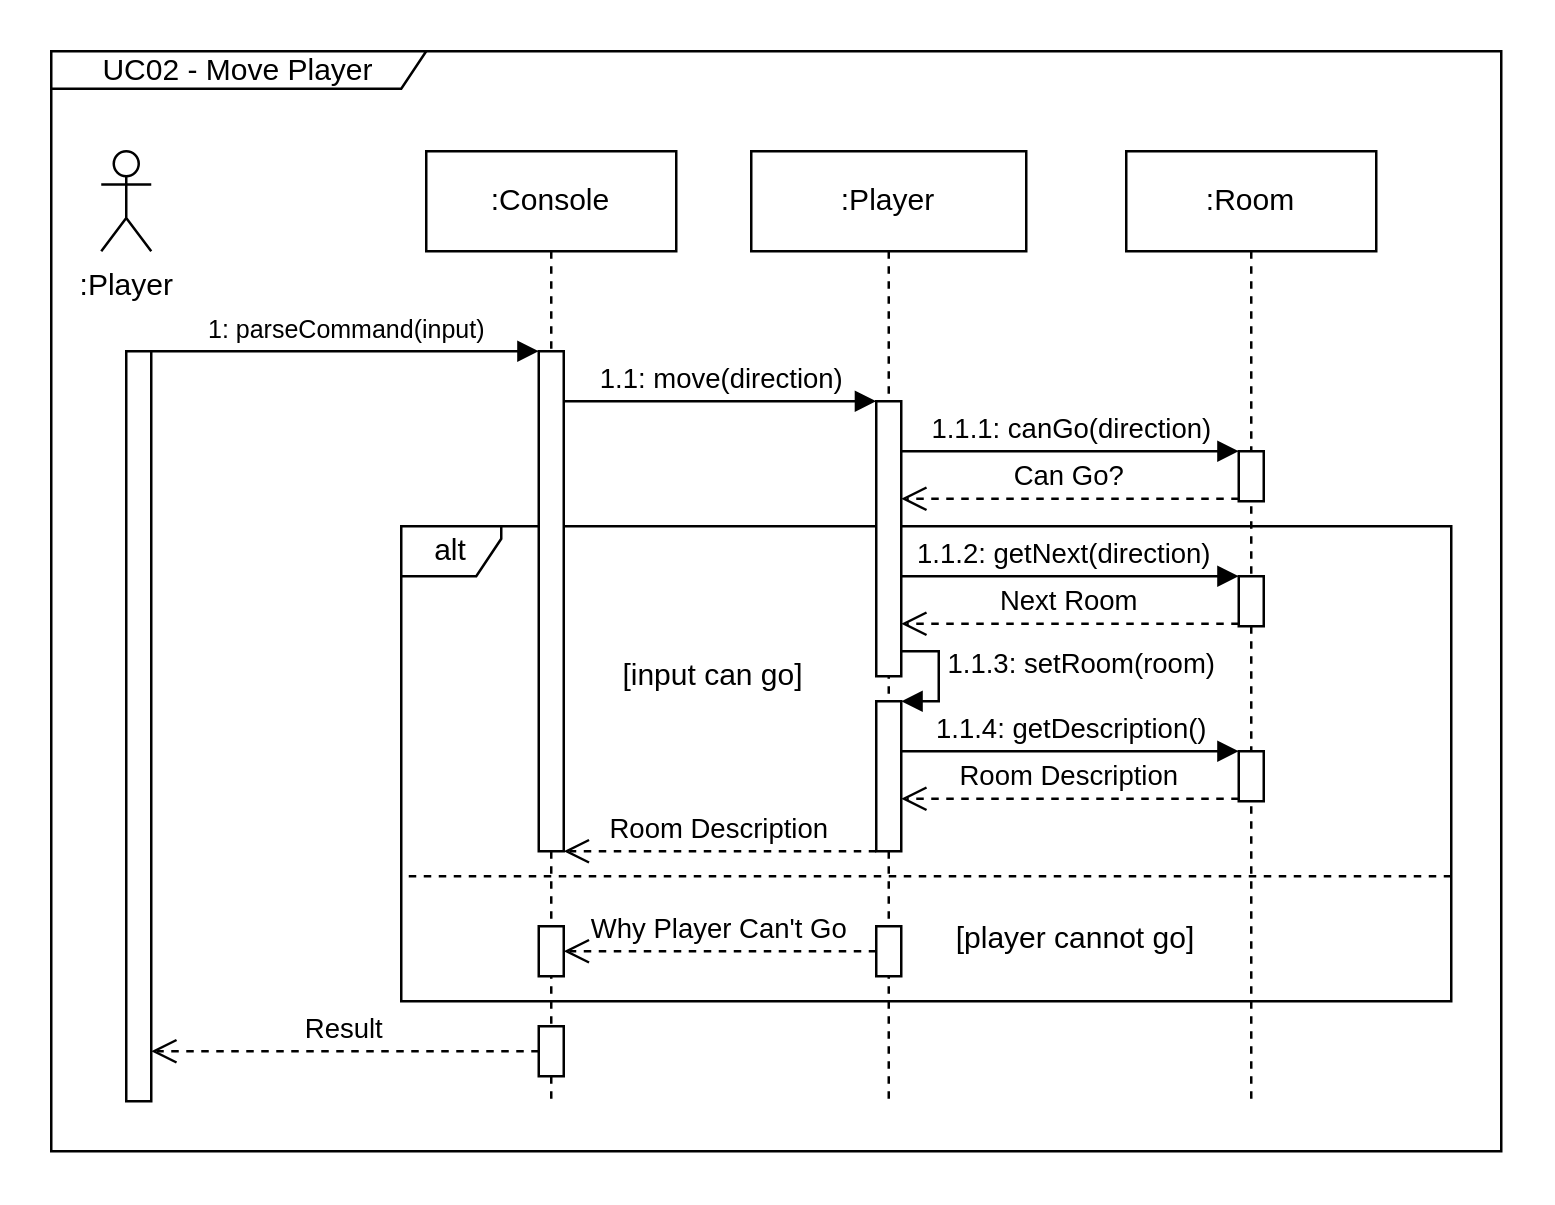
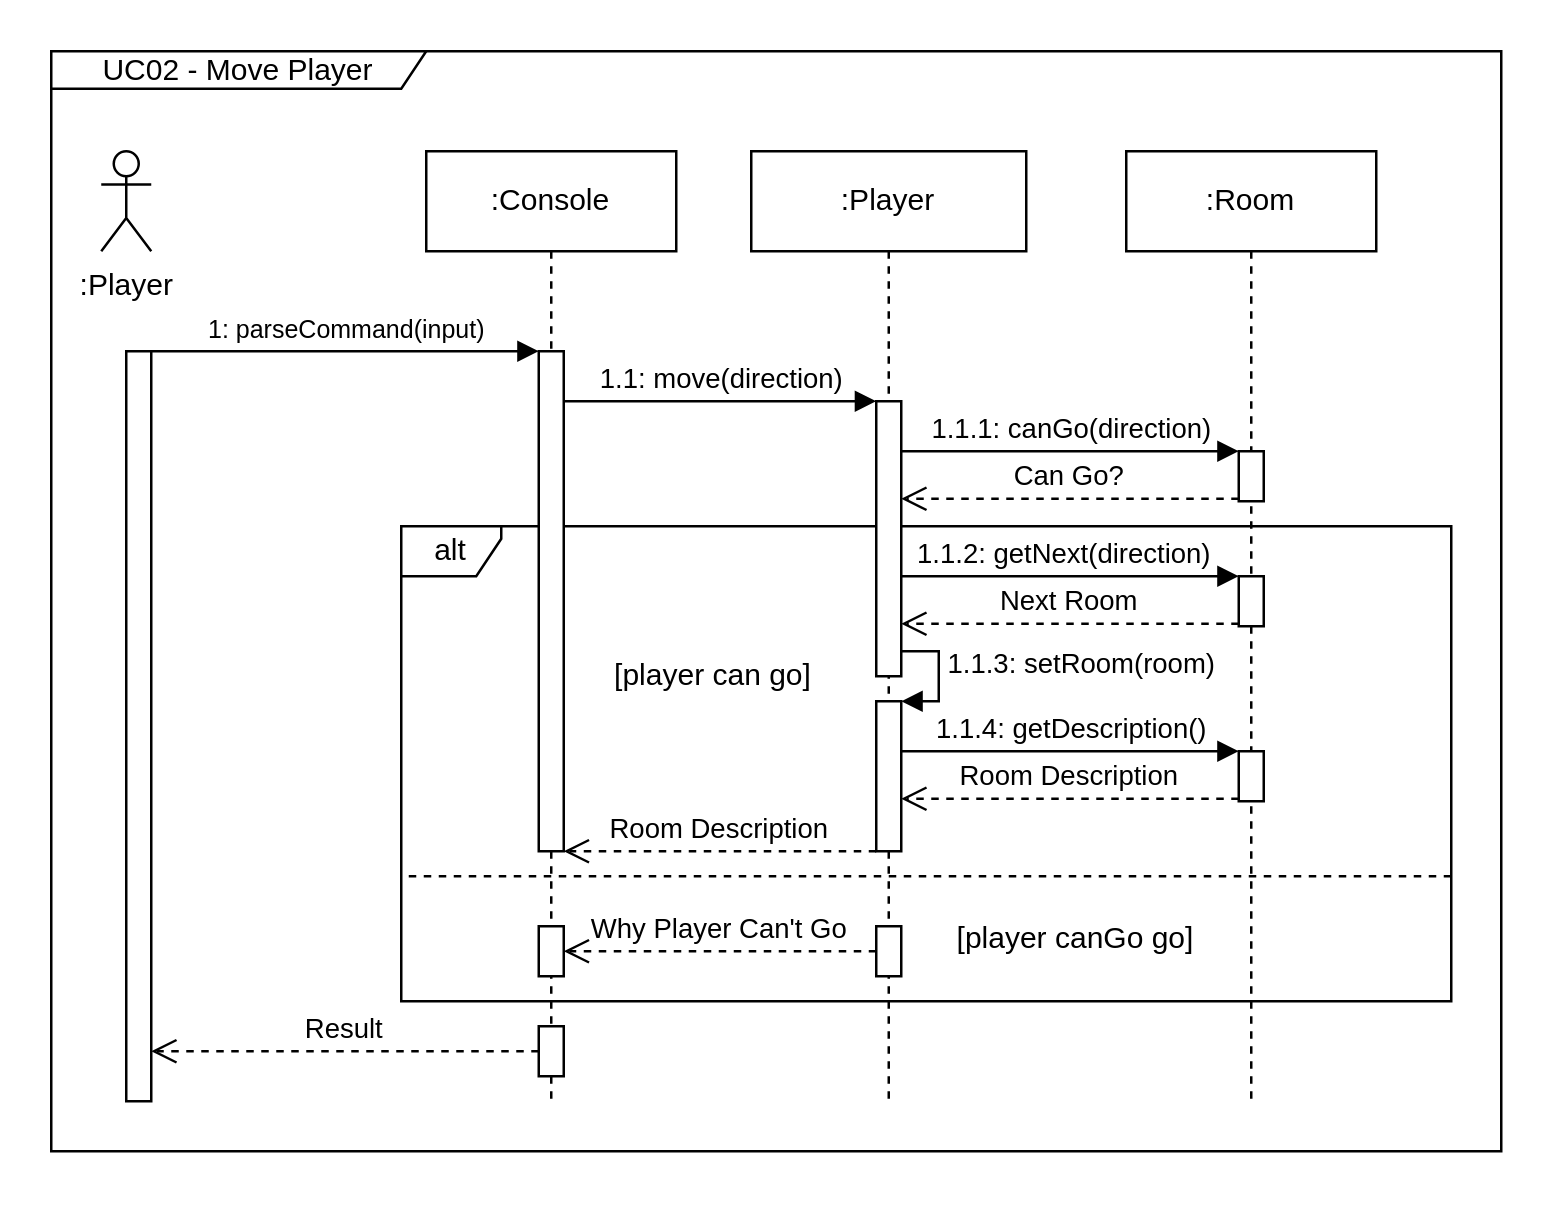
node "[input can go]": label "[input can go]" -> "[player can go]"
node "[player cannot go]": label "[player cannot go]" -> "[player canGo go]"
